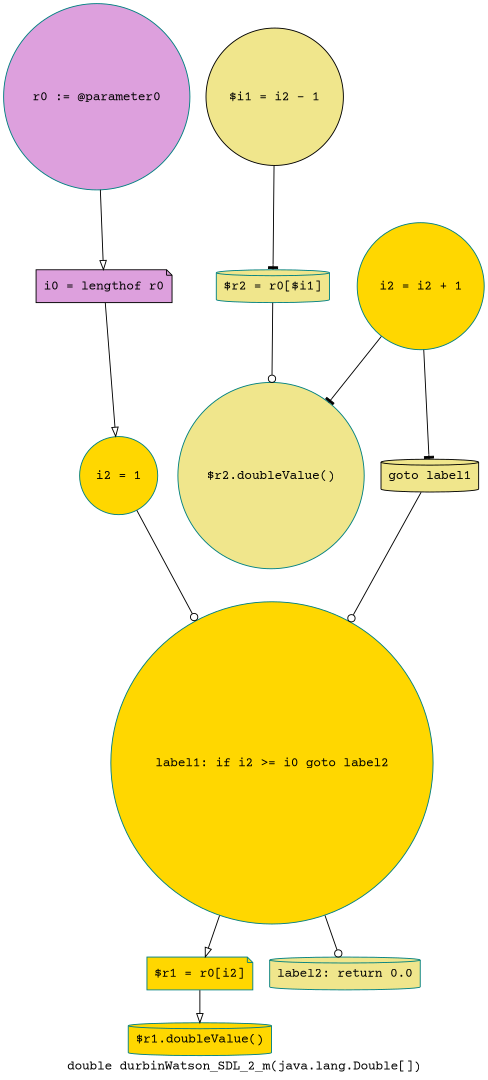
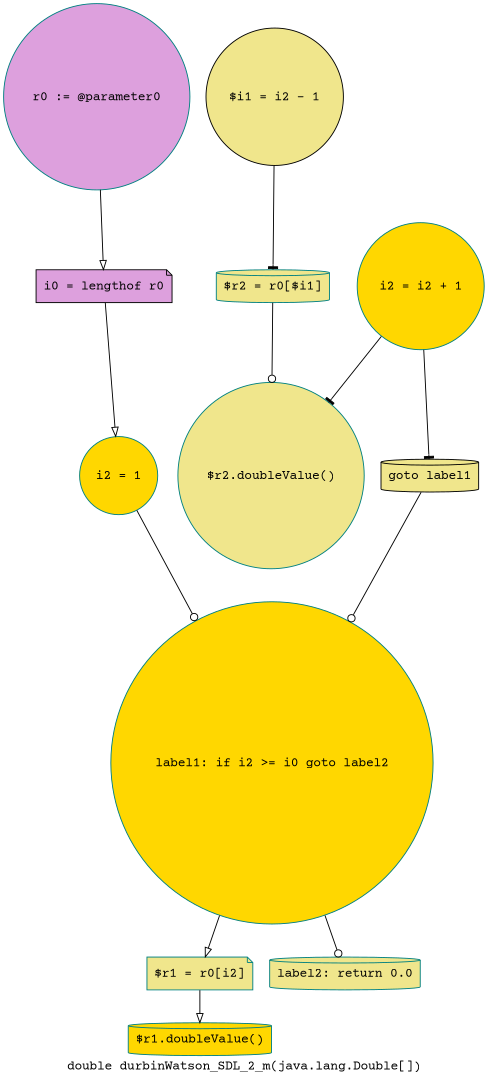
node "$r1 = r0[i2]": fillcolor gold -> khaki
